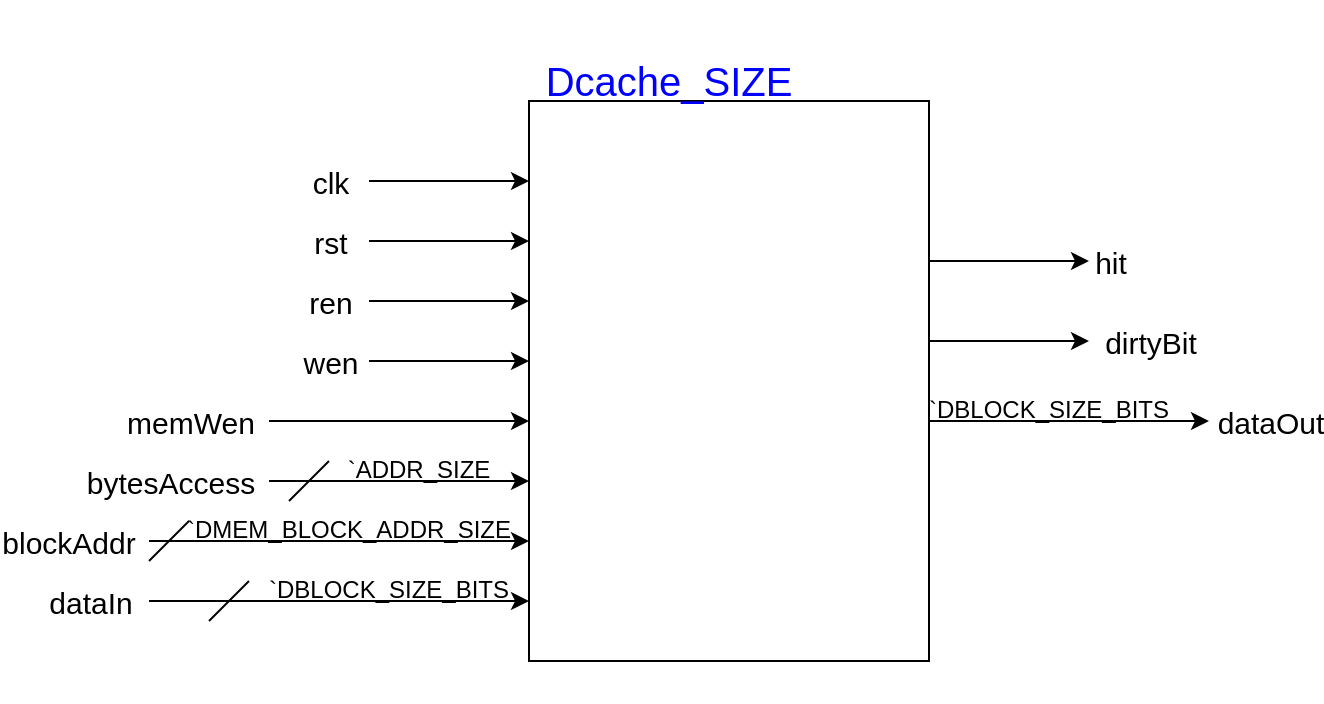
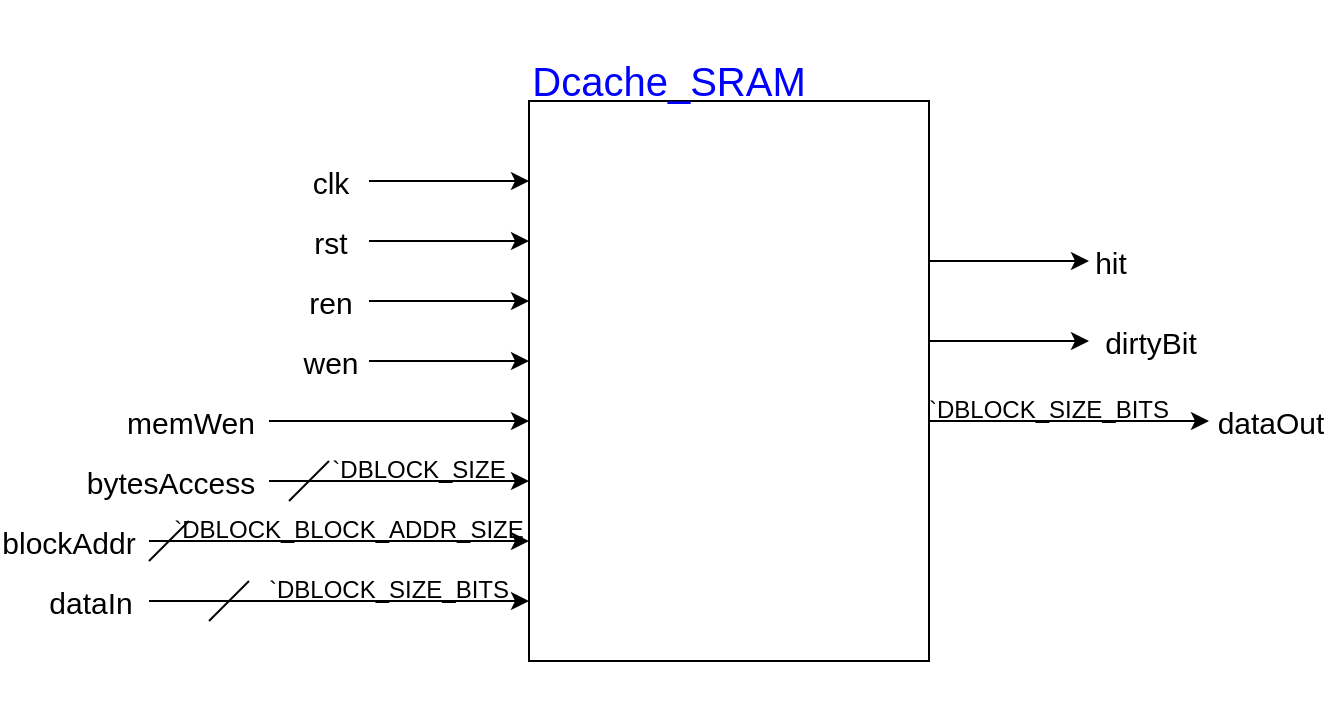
node "Dcache_SIZE": label "Dcache_SIZE" -> "Dcache_SRAM"
node "`ADDR_SIZE": label "`ADDR_SIZE" -> "`DBLOCK_SIZE"
node "`DMEM_BLOCK_ADDR_SIZE": label "`DMEM_BLOCK_ADDR_SIZE" -> "`DBLOCK_BLOCK_ADDR_SIZE"
